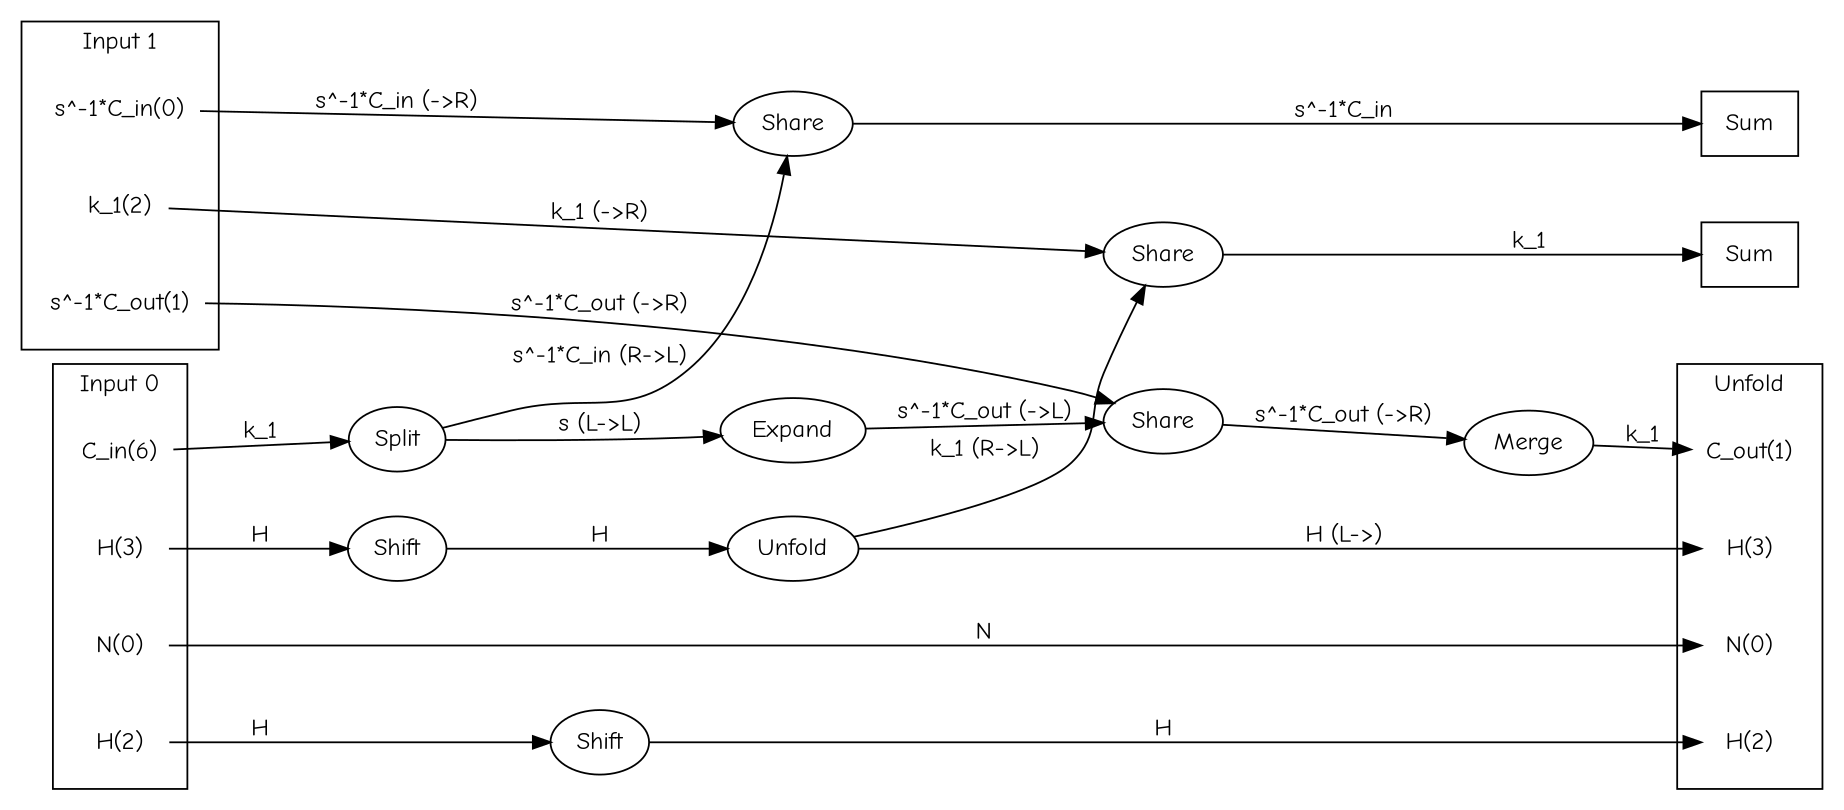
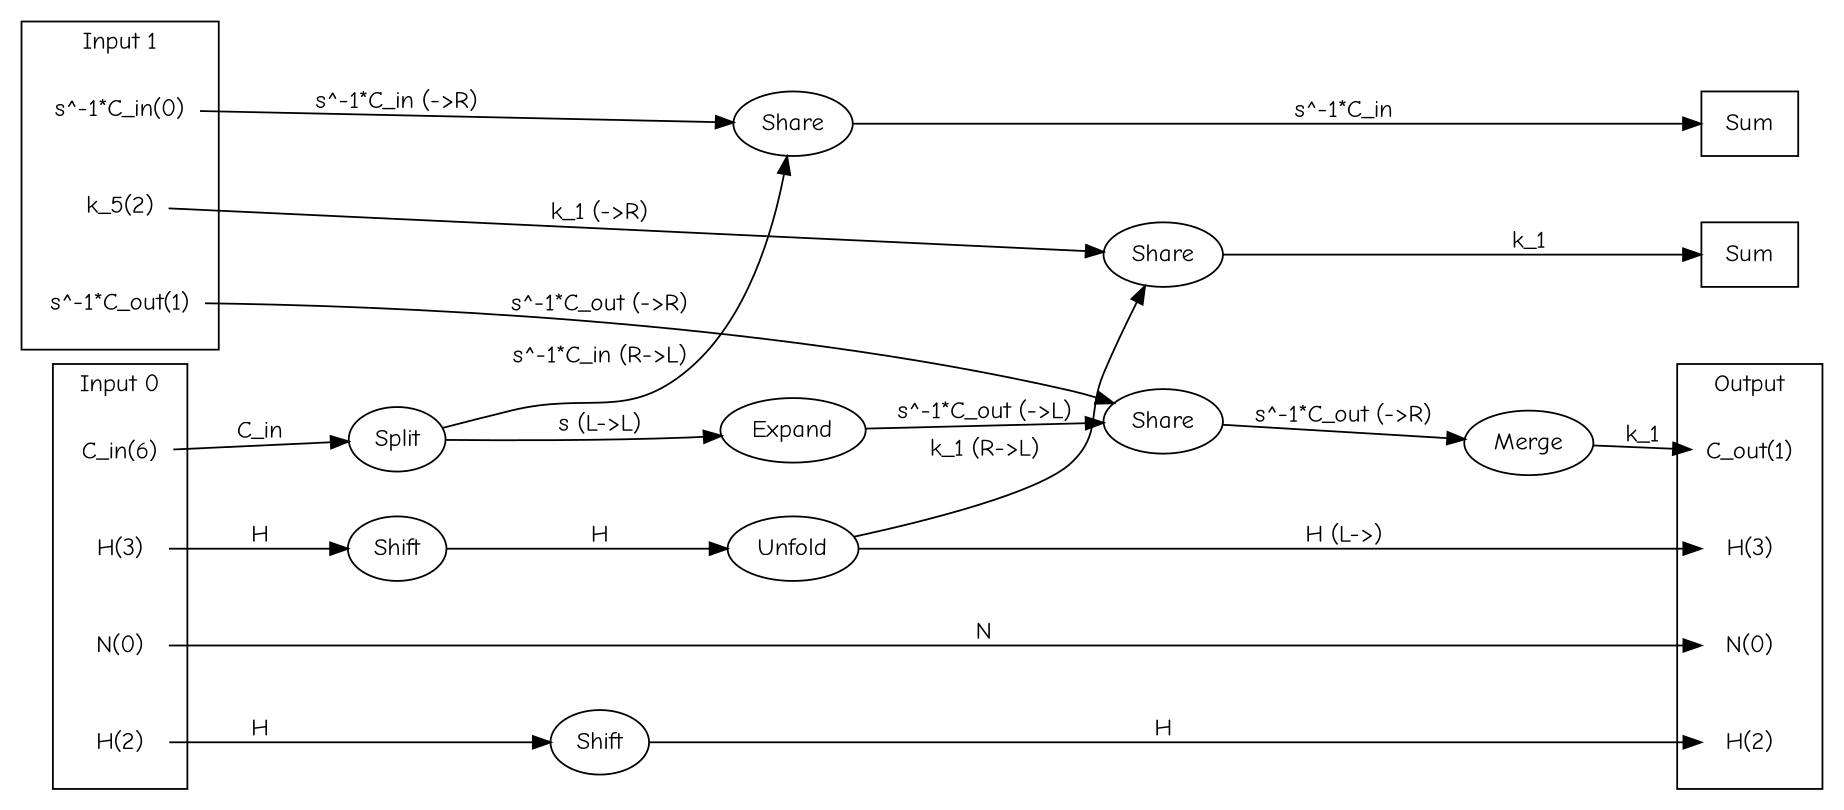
node "k_1(2)": label "k_1(2)" -> "k_5(2)"
cluster "Unfold": label "Unfold" -> "Output"
edge "C_in(6)" -> "Split": label "k_1" -> "C_in"
